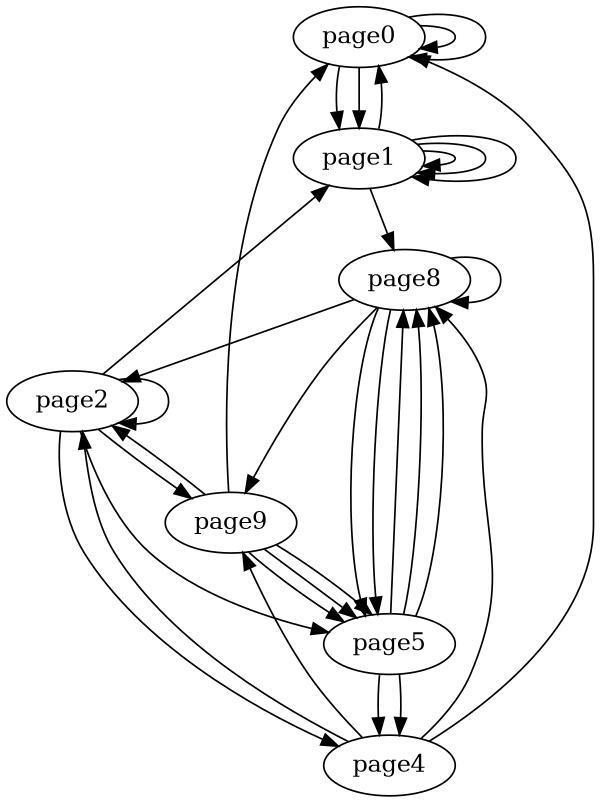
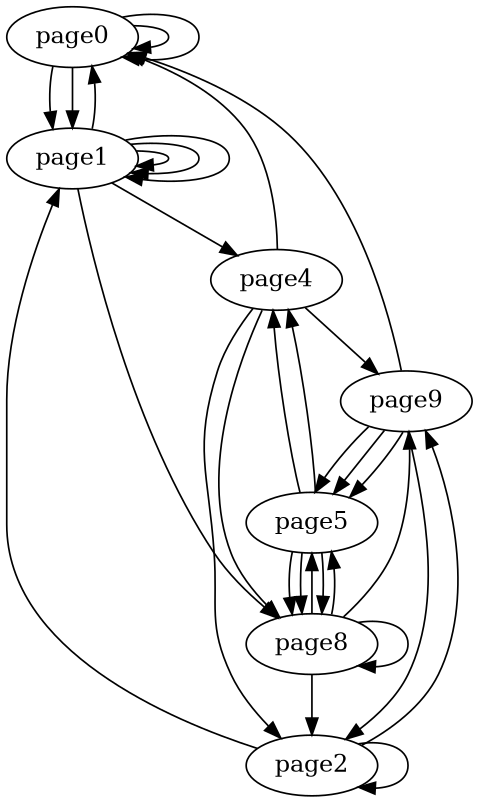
edge "page2" -> "page5": removed
edge "page2" -> "page4": now "page1" -> "page4"
